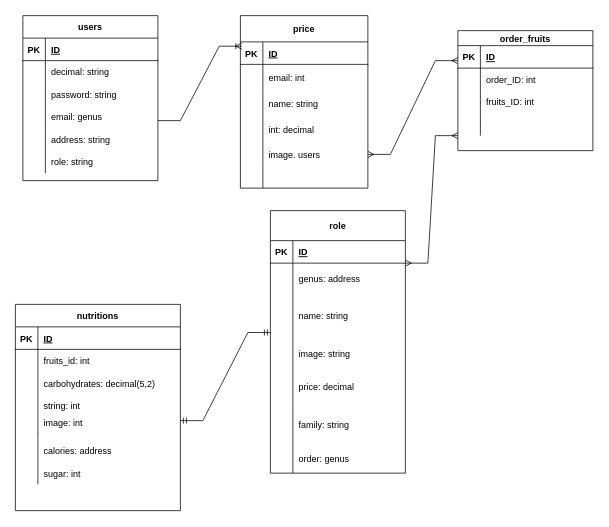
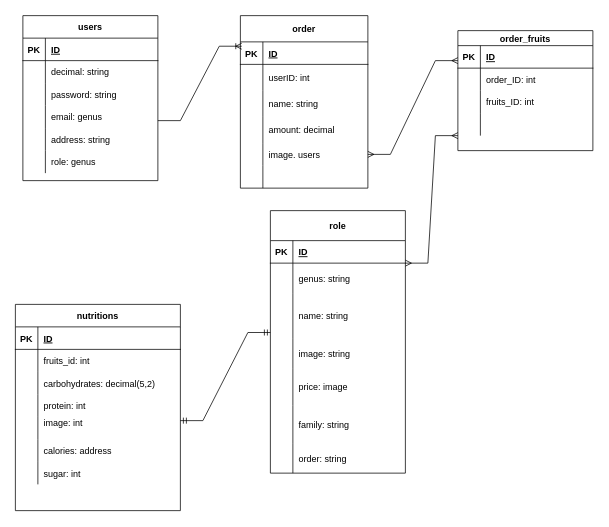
node "price": label "price" -> "order"
node "email: int": label "email: int" -> "userID: int"
node "int: decimal": label "int: decimal" -> "amount: decimal"
node "role: string": label "role: string" -> "role: genus"
node "genus: address": label "genus: address" -> "genus: string"
node "price: decimal": label "price: decimal" -> "price: image"
node "string: int": label "string: int" -> "protein: int"
node "order: genus": label "order: genus" -> "order: string"
